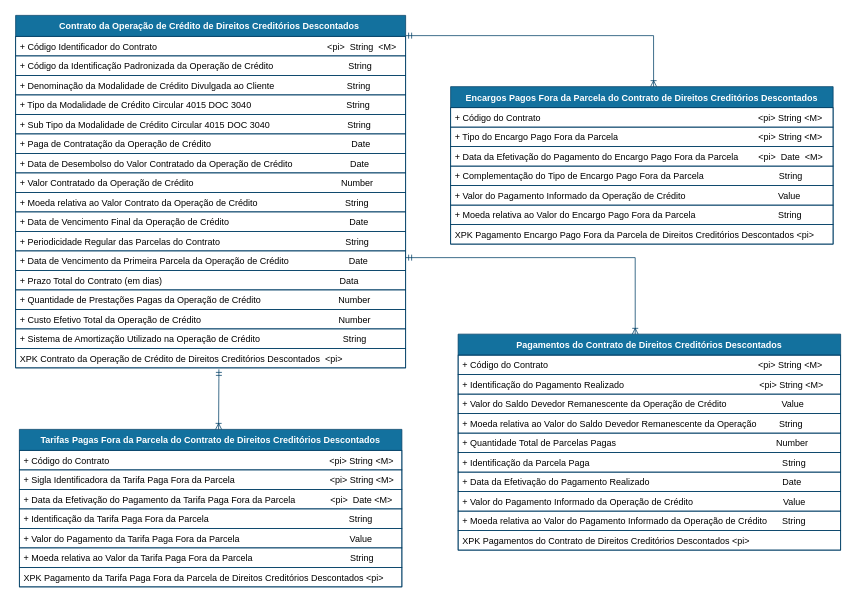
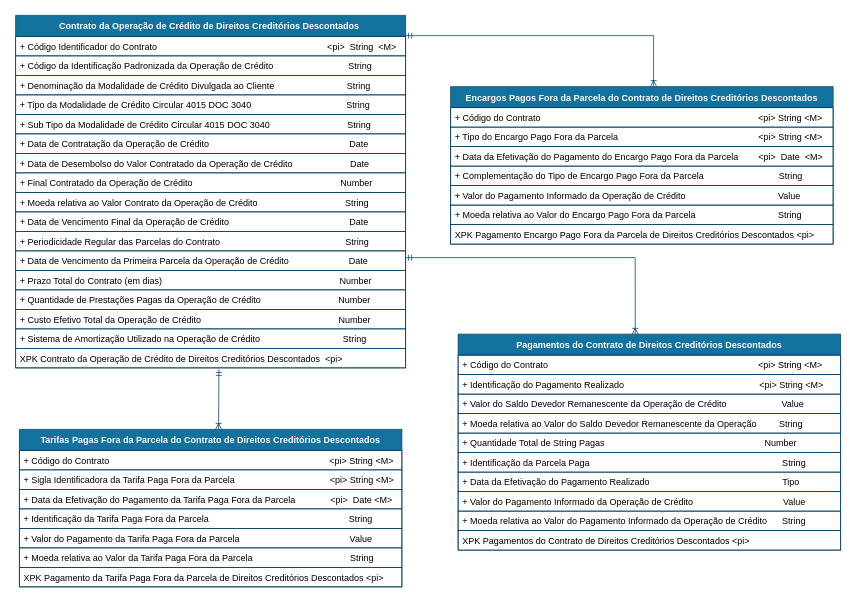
node "+ Paga de Contratação da Operação de Crédito Date": label "+ Paga de Contratação da Operação de Crédito Date" -> "+ Data de Contratação da Operação de Crédito Date"
node "+ Valor Contratado da Operação de Crédito Number": label "+ Valor Contratado da Operação de Crédito Number" -> "+ Final Contratado da Operação de Crédito Number"
node "+ Prazo Total do Contrato (em dias) Data": label "+ Prazo Total do Contrato (em dias) Data" -> "+ Prazo Total do Contrato (em dias) Number"
node "+ Quantidade Total de Parcelas Pagas Number": label "+ Quantidade Total de Parcelas Pagas Number" -> "+ Quantidade Total de String Pagas Number"
node "+ Data da Efetivação do Pagamento Realizado Date": label "+ Data da Efetivação do Pagamento Realizado Date" -> "+ Data da Efetivação do Pagamento Realizado Tipo"
